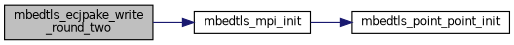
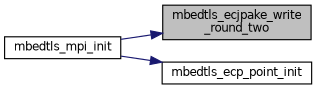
edge "mbedtls_ecjpake_write _round_two" -> "mbedtls_mpi_init": reversed
node "mbedtls_point_point_init": label "mbedtls_point_point_init" -> "mbedtls_ecp_point_init"
